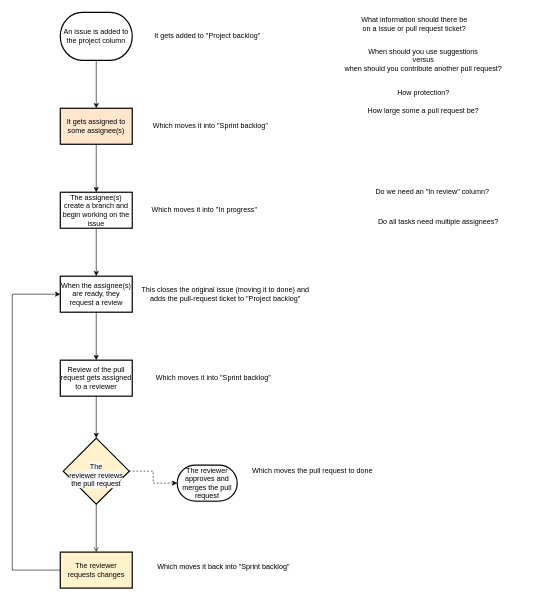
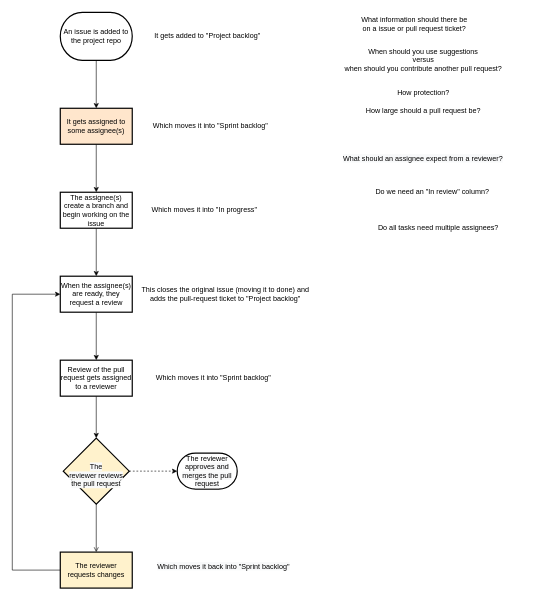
node "An issue is added to the project column": label "An issue is added to the project column" -> "An issue is added to the project repo"
node "How large some a pull request be?": label "How large some a pull request be?" -> "How large should a pull request be?"
node "What should an assignee expect from a reviewer?": added
node "Do all tasks need multiple assignees?": moved (438, 222) -> (438, 228)
node "Which moves the pull request to done": removed
node "The reviewer approves and merges the pull request": moved (207, 483) -> (207, 471)
